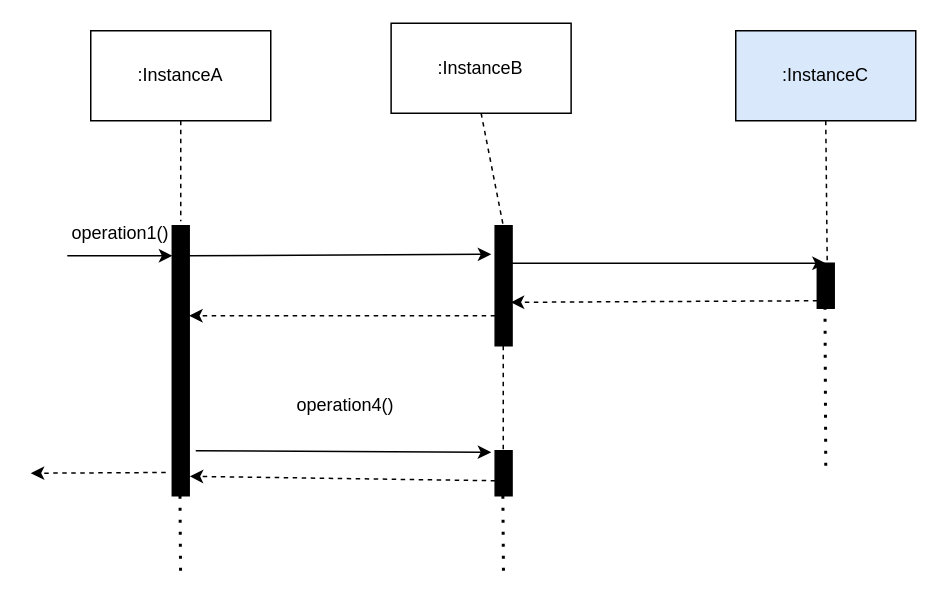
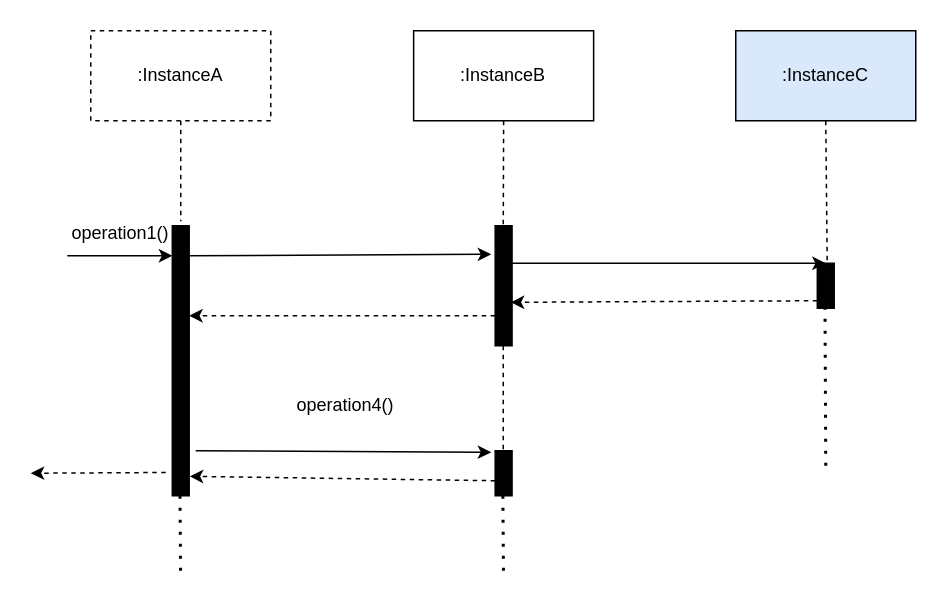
node ":InstanceB": moved (481, 68) -> (504, 76)
node ":InstanceA": style solid -> dashed
